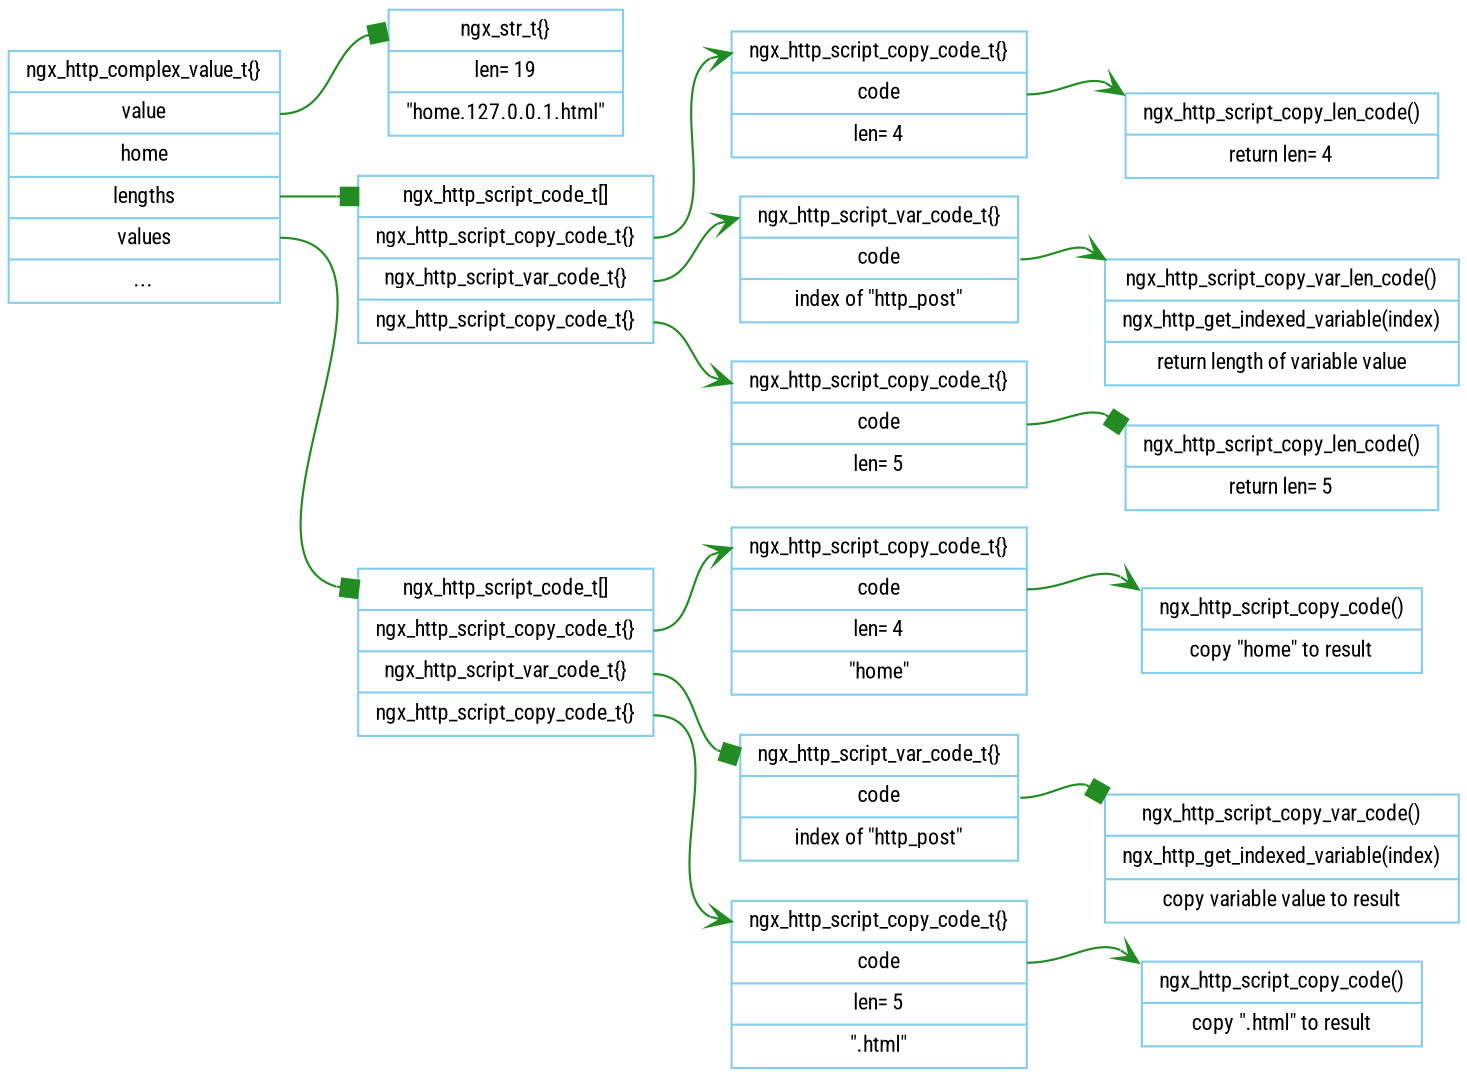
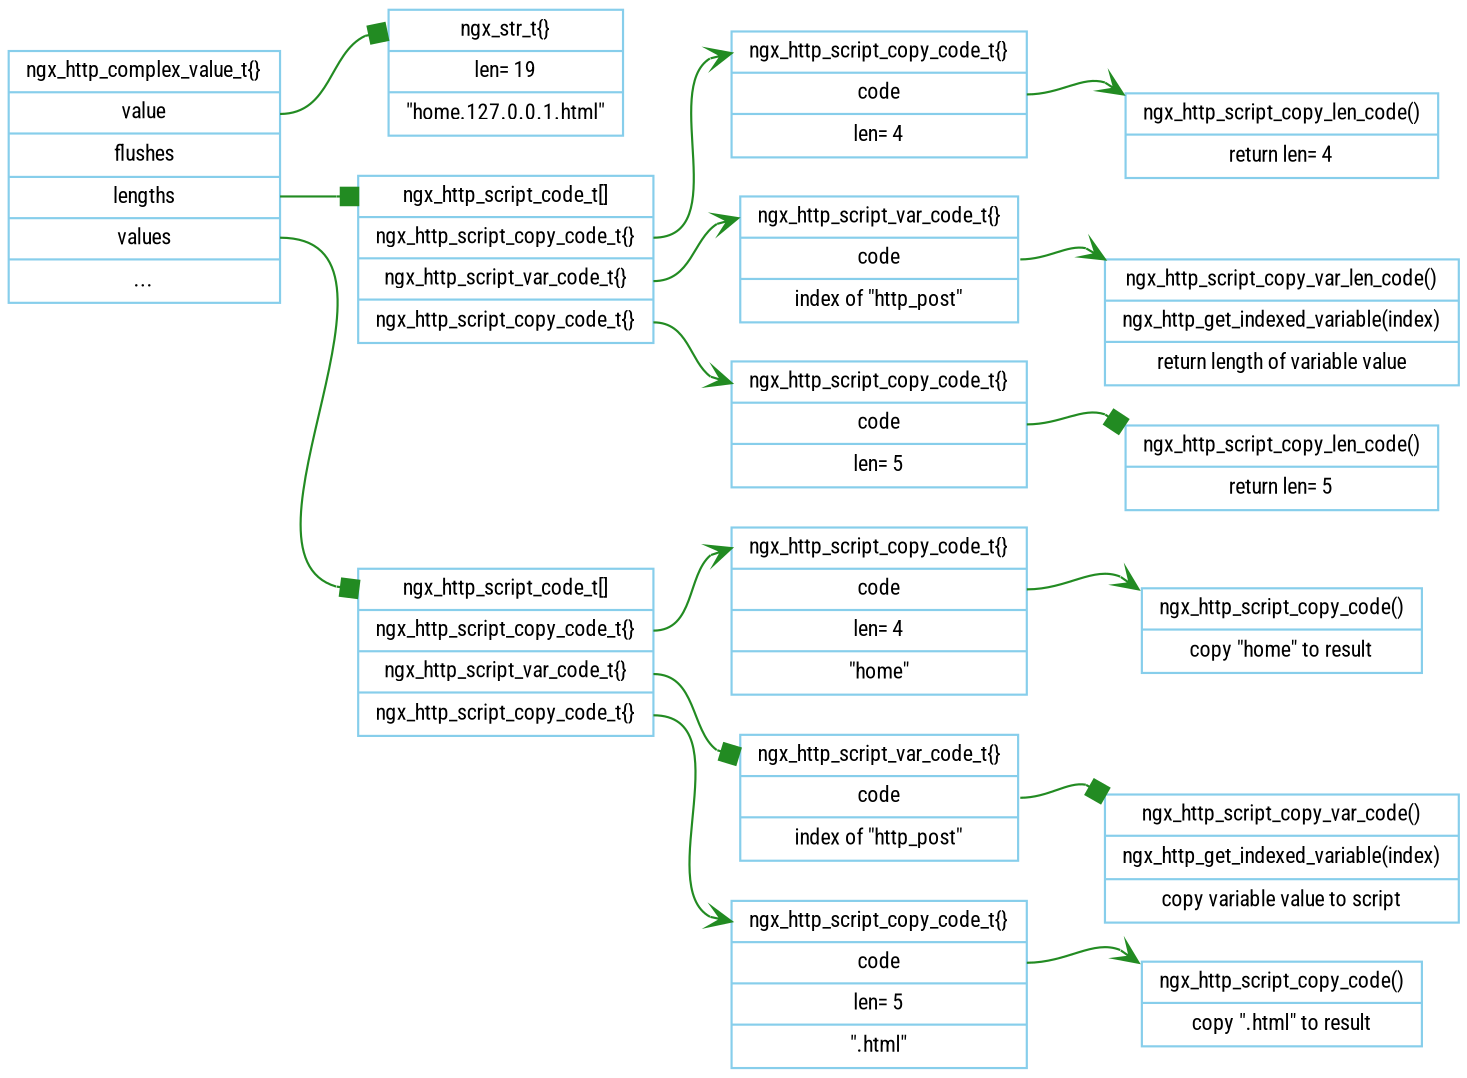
node "ngx_http_complex_value_t{}": text "home" -> "flushes"
node "ngx_http_script_copy_var_code()": text "copy variable value to result" -> "copy variable value to script"
